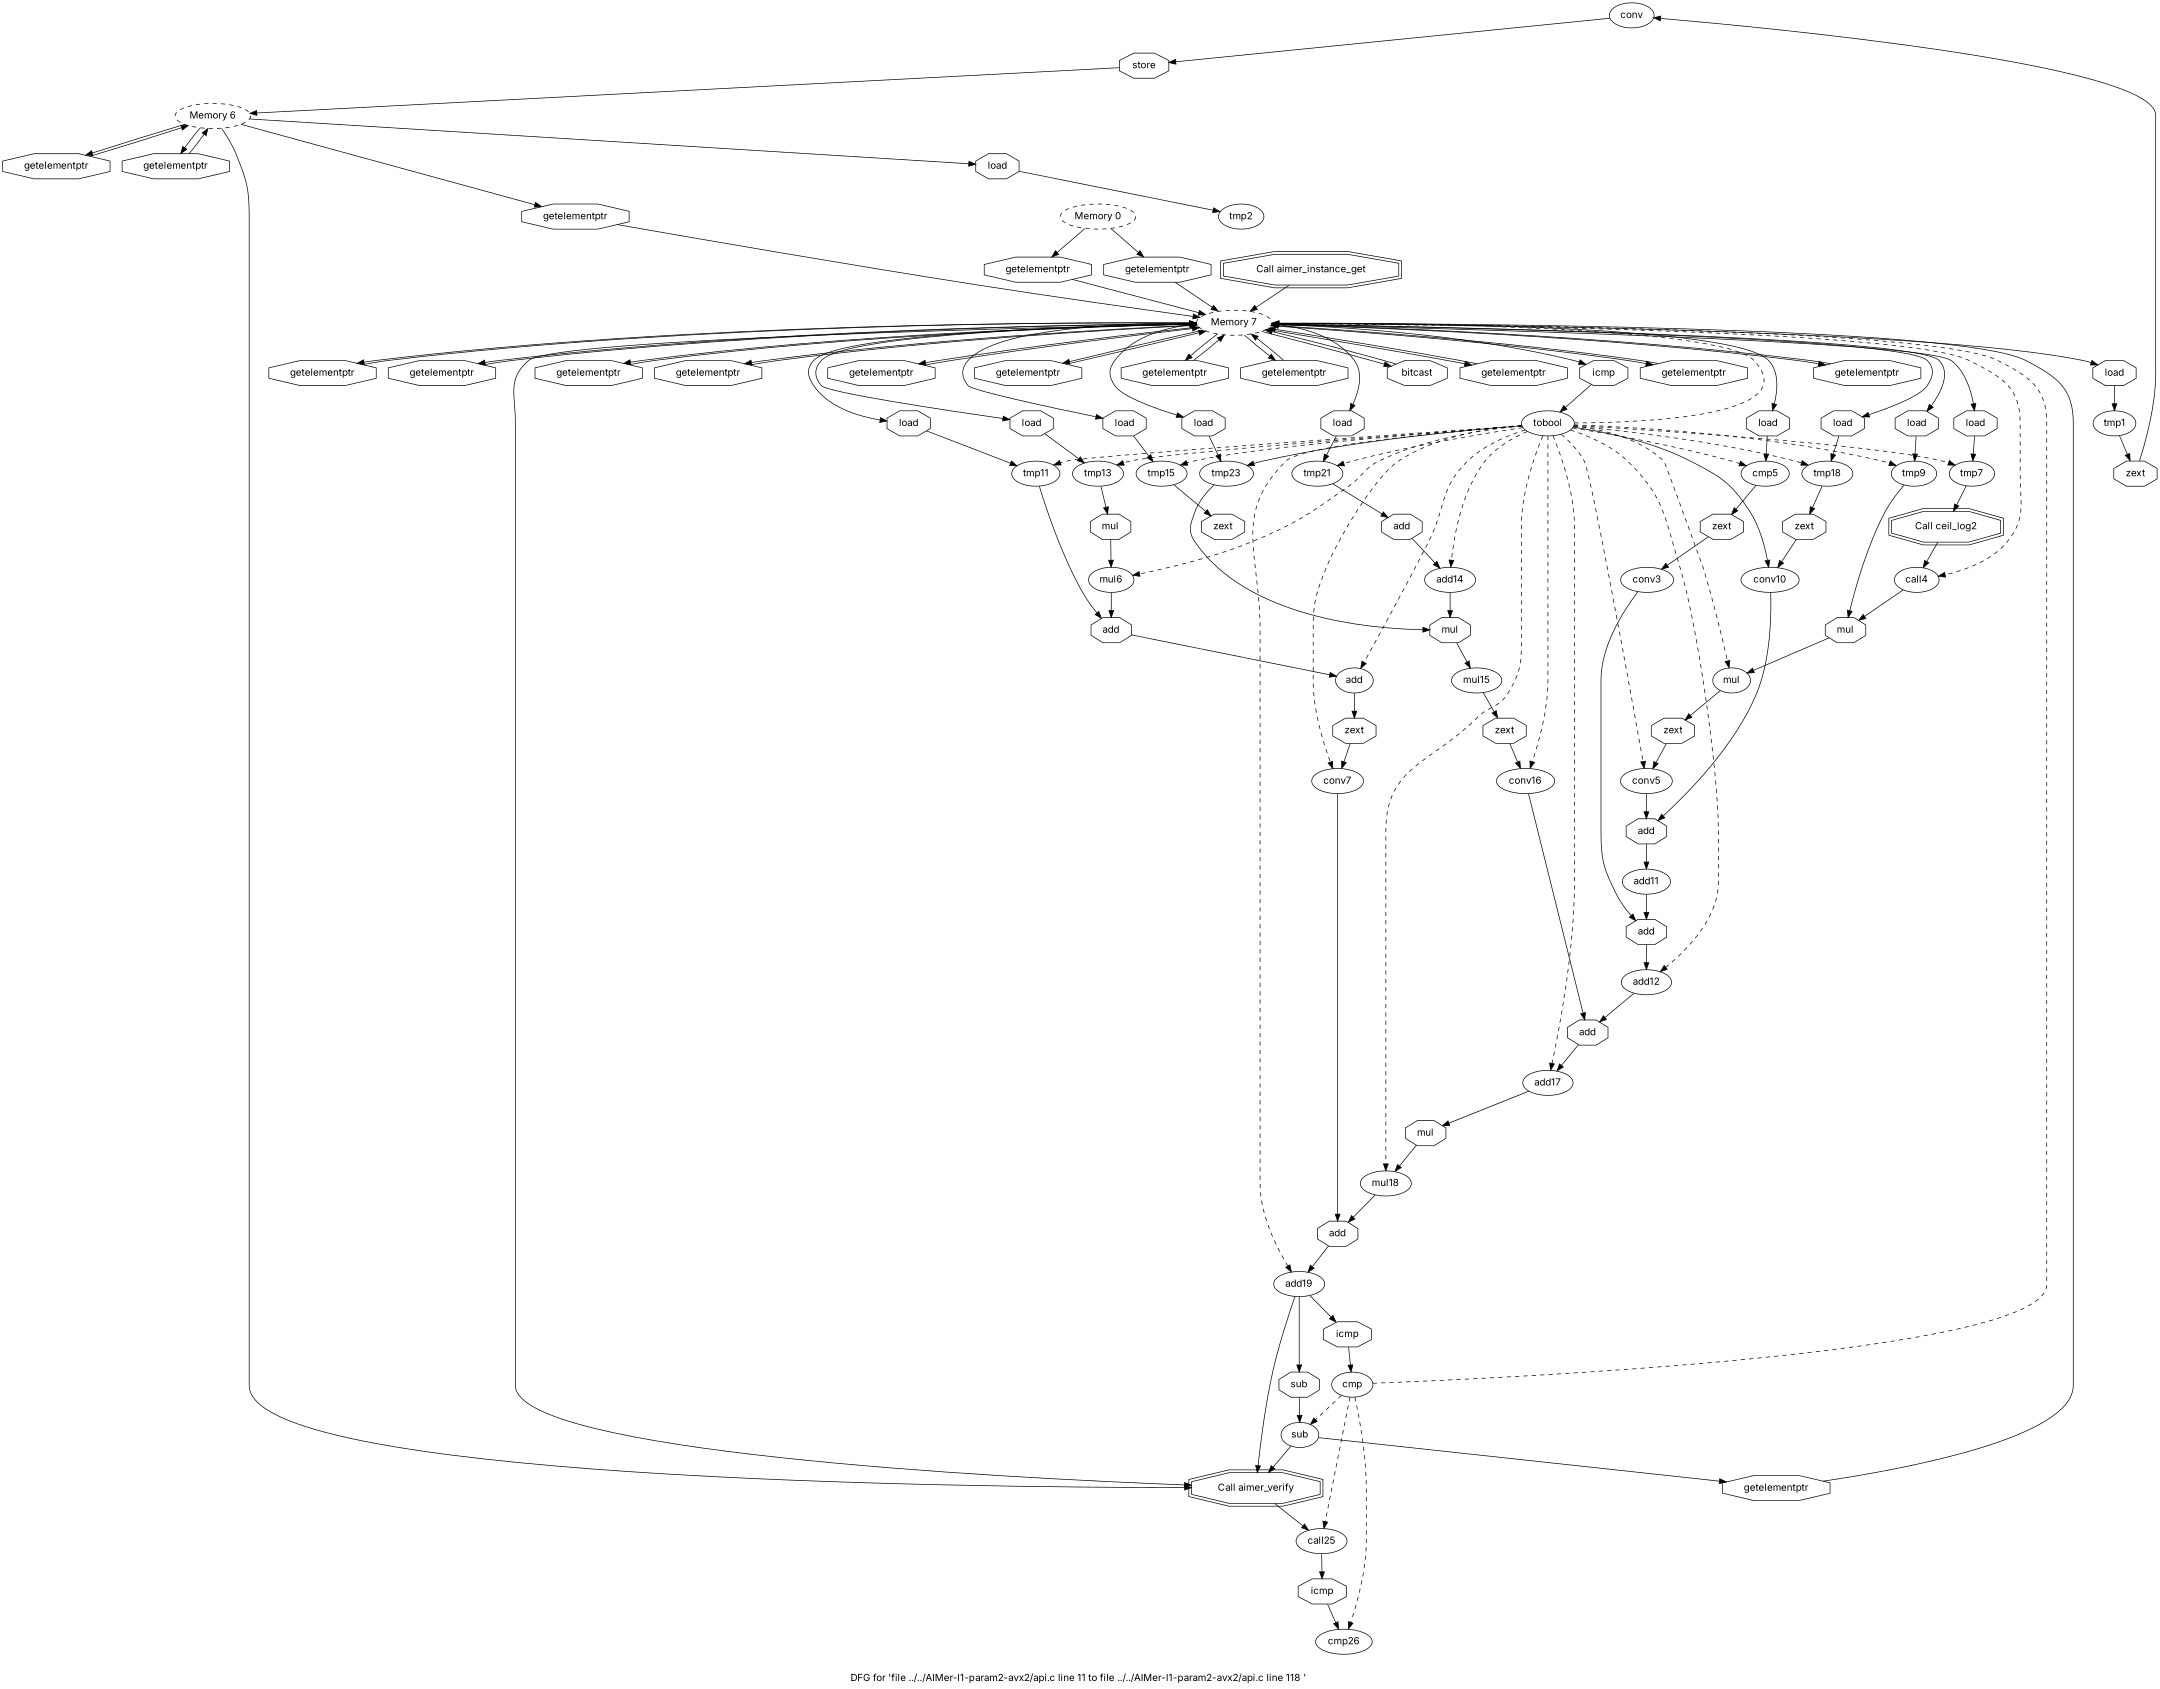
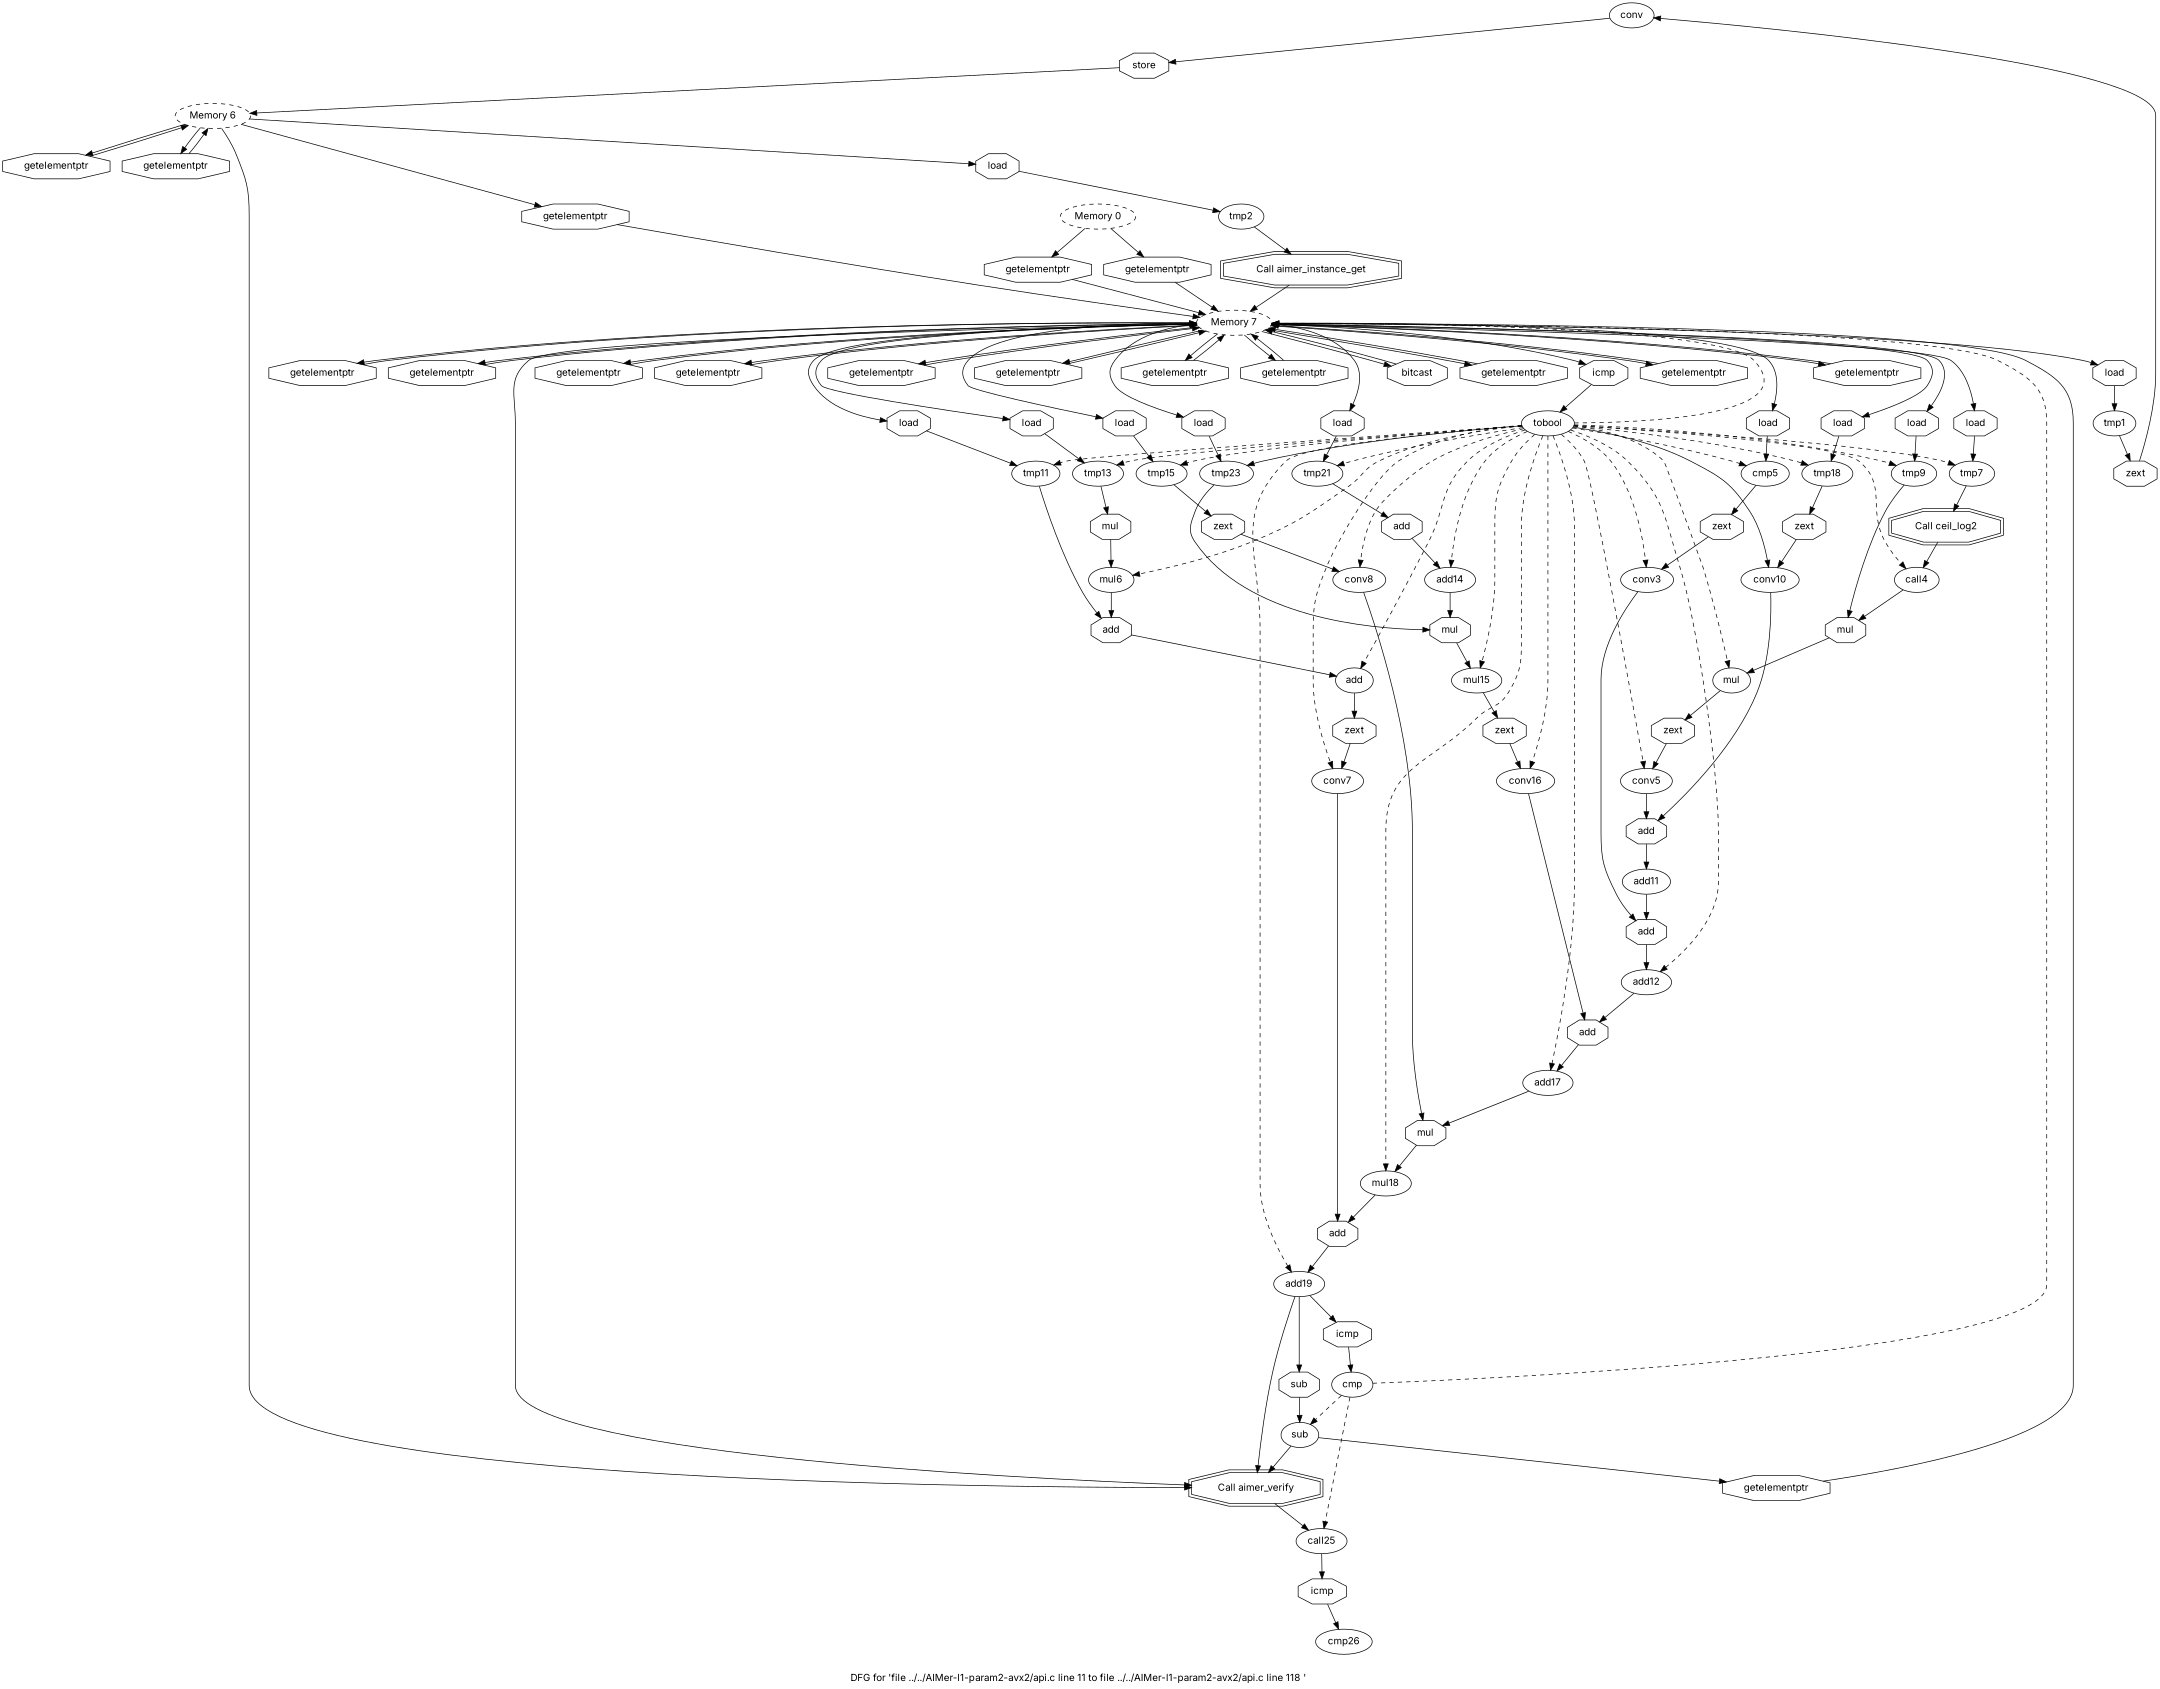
edge "tmp2" -> "Call aimer_instance_get": added
edge "Memory 7" -> "call4": now "tobool" -> "call4"
edge "tobool" -> "conv3": added
edge "tobool" -> "mul15": added
node "conv8": added
edge "cmp" -> "cmp26": removed
